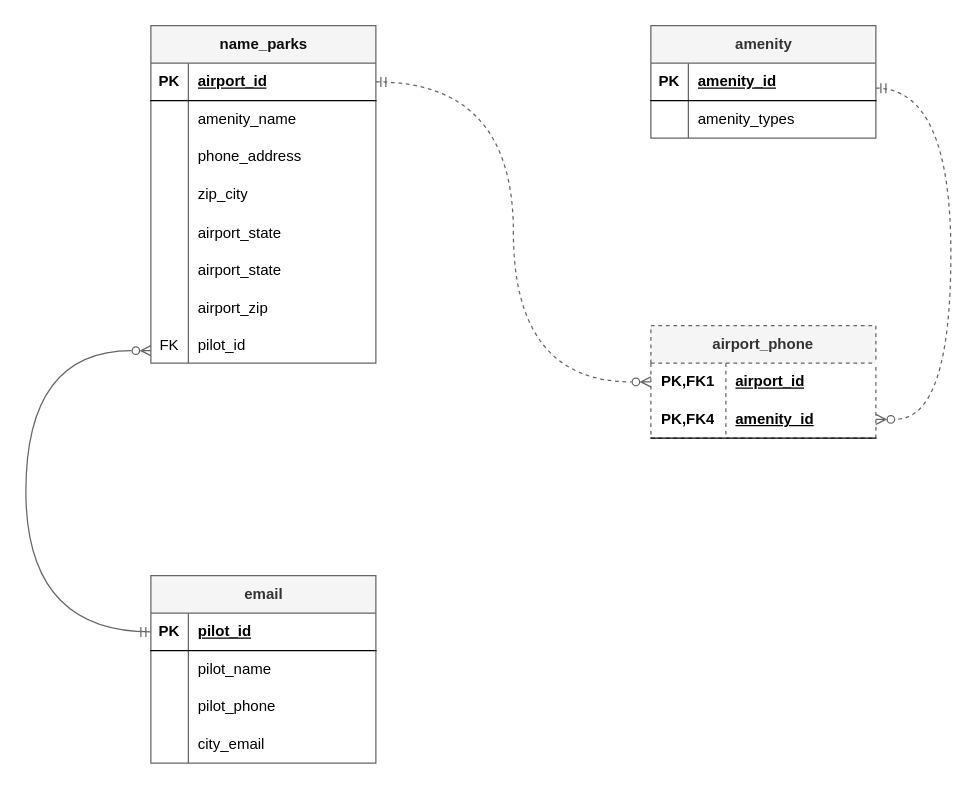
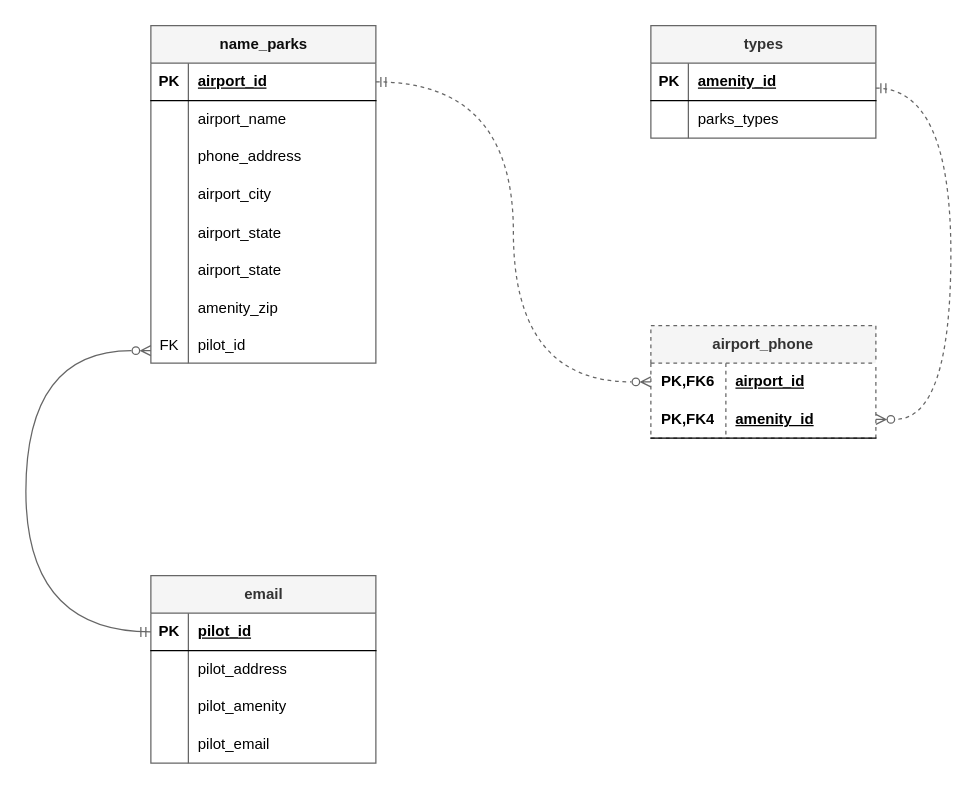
node "amenity": label "amenity" -> "types"
node "amenity_name": label "amenity_name" -> "airport_name"
node "amenity_types": label "amenity_types" -> "parks_types"
node "zip_city": label "zip_city" -> "airport_city"
node "airport_zip": label "airport_zip" -> "amenity_zip"
node "PK,FK1": label "PK,FK1" -> "PK,FK6"
node "pilot_name": label "pilot_name" -> "pilot_address"
node "pilot_phone": label "pilot_phone" -> "pilot_amenity"
node "city_email": label "city_email" -> "pilot_email"
